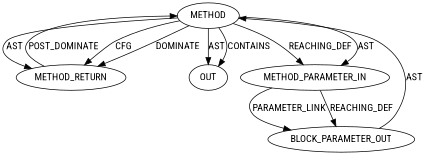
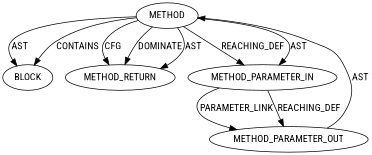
edge "METHOD_RETURN" -> "METHOD": removed, label "POST_DOMINATE"
node "OUT": label "OUT" -> "BLOCK"
node "BLOCK_PARAMETER_OUT": label "BLOCK_PARAMETER_OUT" -> "METHOD_PARAMETER_OUT"
